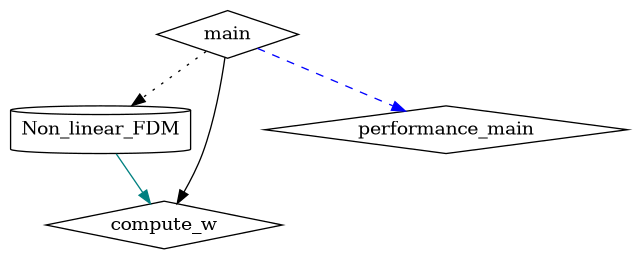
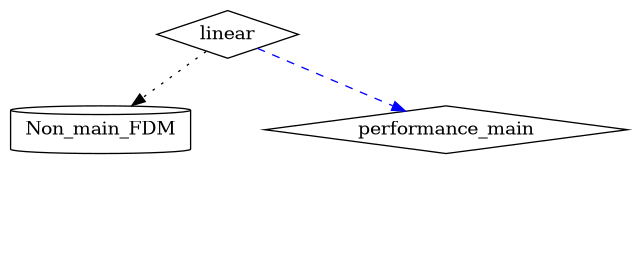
node "main": label "main" -> "linear"
node "Non_linear_FDM": label "Non_linear_FDM" -> "Non_main_FDM"
node "compute_w": removed
